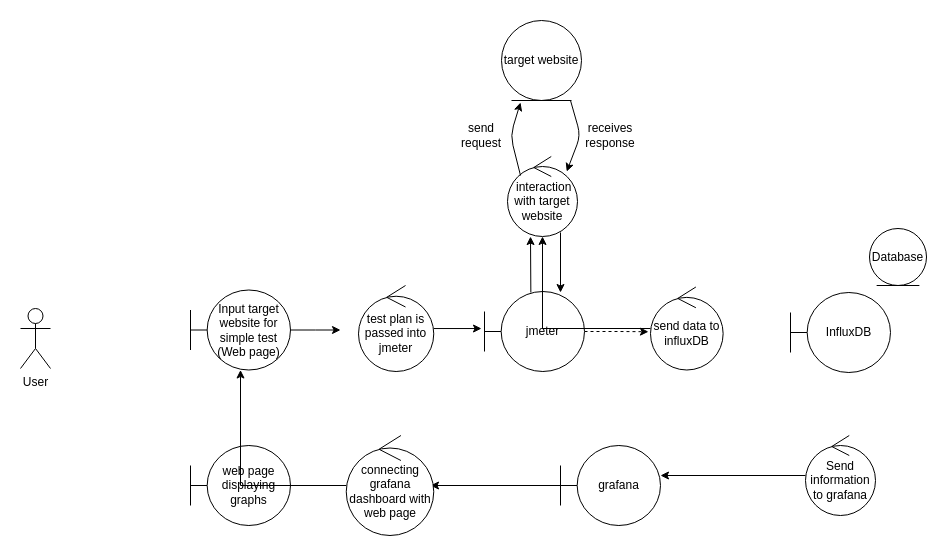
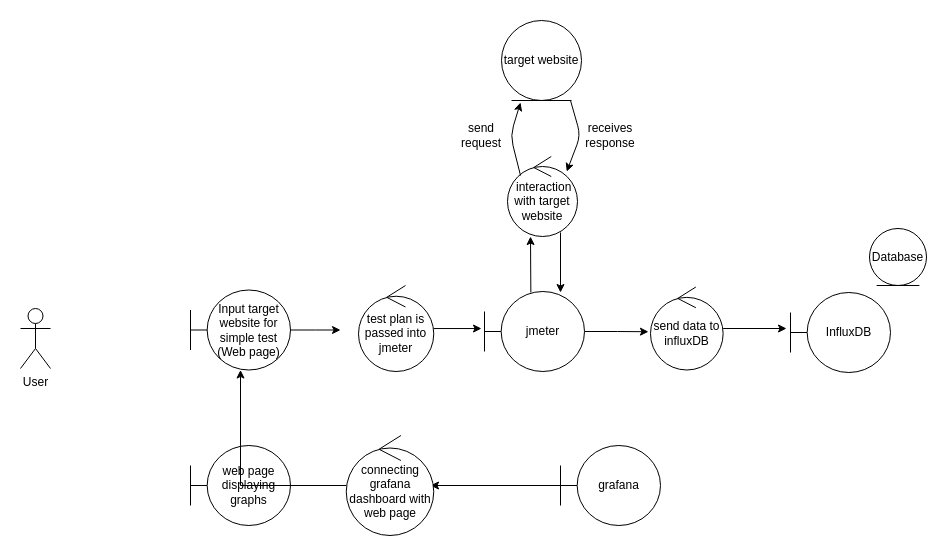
edge "send data to influxDB" -> "interaction with target website": now "send data to influxDB" -> "InfluxDB"
edge "jmeter" -> "send data to influxDB": style dashed -> solid
edge "Send information to grafana" -> "grafana": removed
node "Send information to grafana": removed
